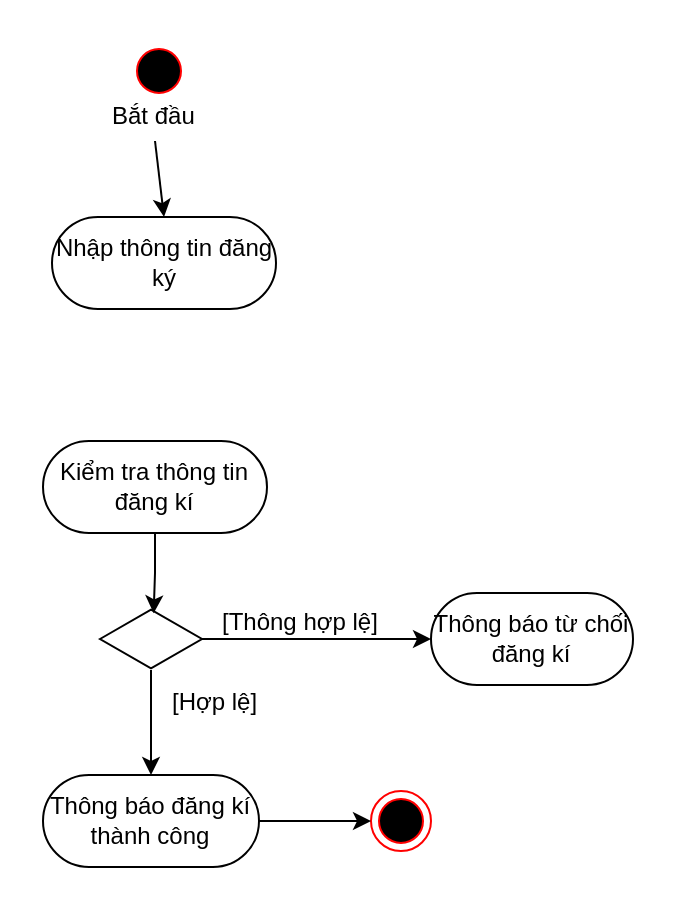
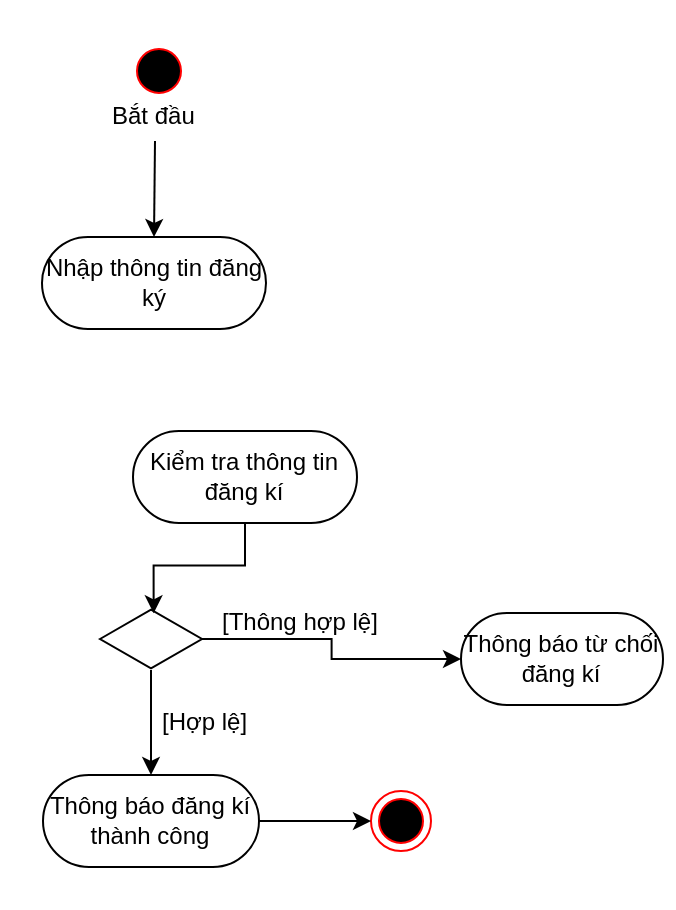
node "Nhập thông tin đăng ký": moved (164, 263) -> (154, 283)
node "Kiểm tra thông tin đăng kí": moved (155, 487) -> (245, 477)
node "Thông báo từ chối đăng kí": moved (532, 639) -> (562, 659)
node "[Hợp lệ]": moved (229, 703) -> (219, 723)
